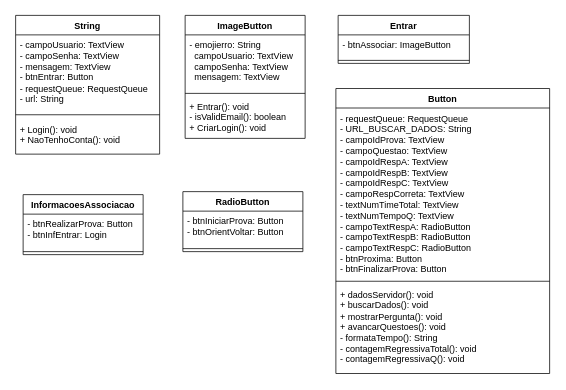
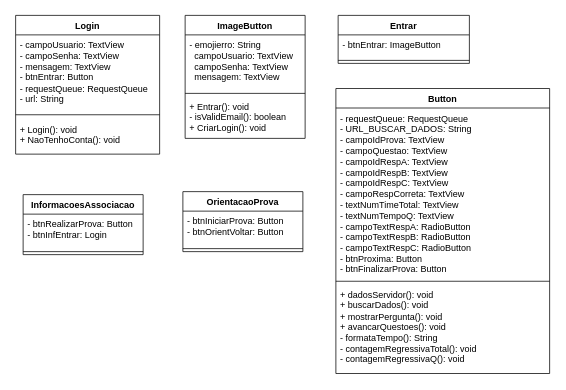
node "String": label "String" -> "Login"
node "- btnAssociar: ImageButton": label "- btnAssociar: ImageButton" -> "- btnEntrar: ImageButton"
node "RadioButton": label "RadioButton" -> "OrientacaoProva"
